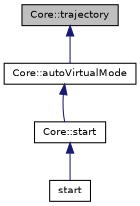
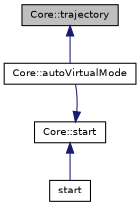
edge "Core::start" -> "Core::autoVirtualMode": reversed
